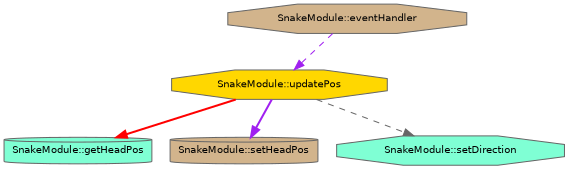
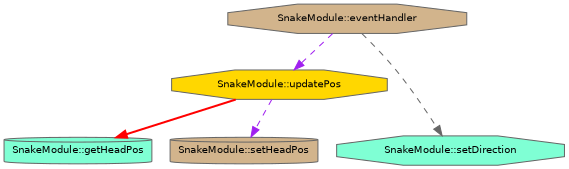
edge "SnakeModule::updatePos" -> "SnakeModule::setHeadPos": style bold -> dashed
edge "SnakeModule::updatePos" -> "SnakeModule::setDirection": now "SnakeModule::eventHandler" -> "SnakeModule::setDirection"
